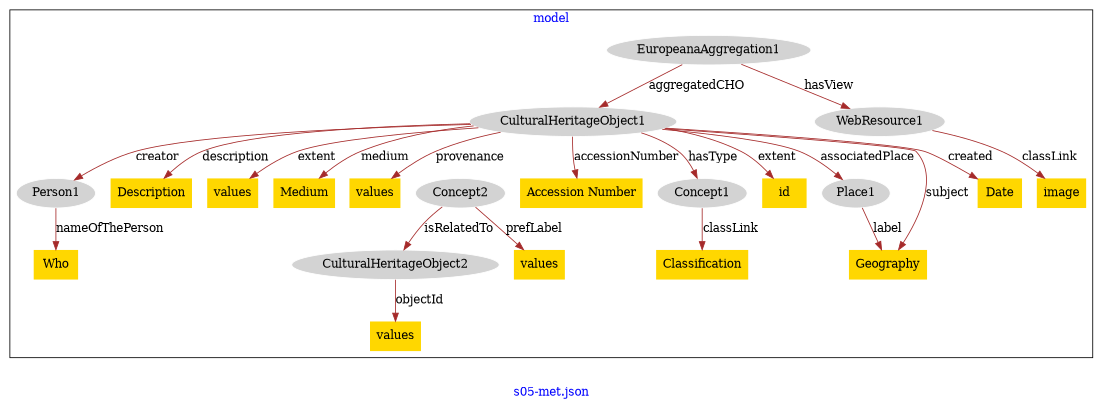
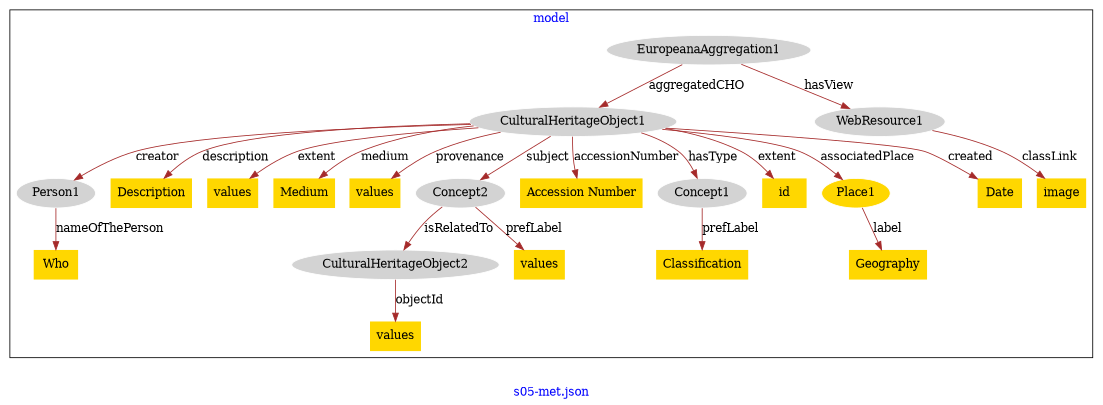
edge "CulturalHeritageObject1" -> "Geography": now "CulturalHeritageObject1" -> "Concept2"
node "Place1": fillcolor lightgray -> gold
edge "Concept1" -> "Classification": label "classLink" -> "prefLabel"
